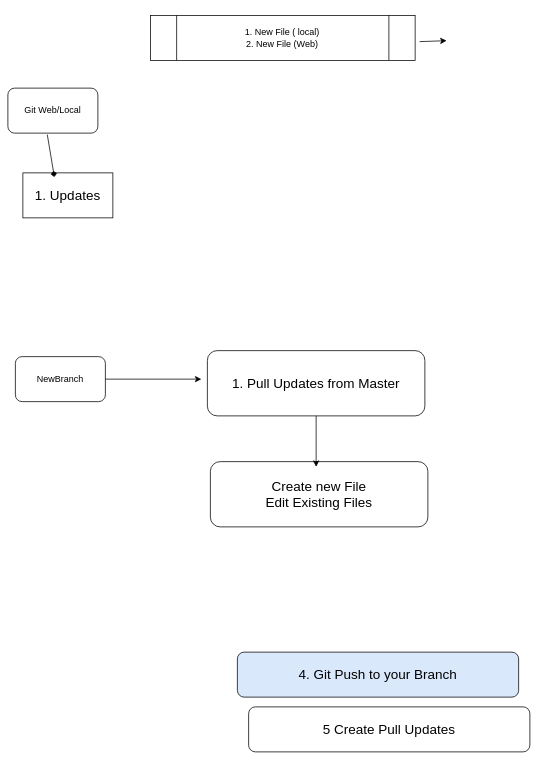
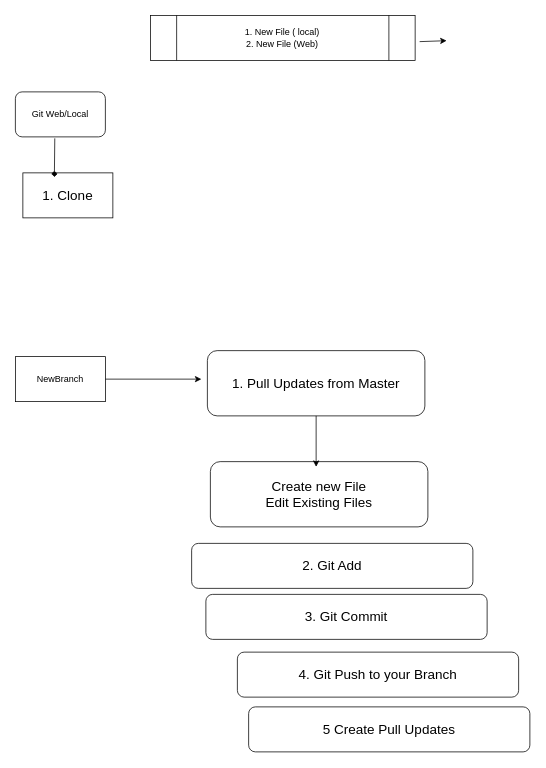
node "Git Web/Local": moved (53, 111) -> (60, 114)
node "1. Updates": label "1. Updates" -> "1. Clone"
node "NewBranch": shape rounded rectangle -> rectangle
node "2. Git Add": added
node "3. Git Commit": added
node "4. Git Push to your Branch": fillcolor #dae8fc -> #ffffff
